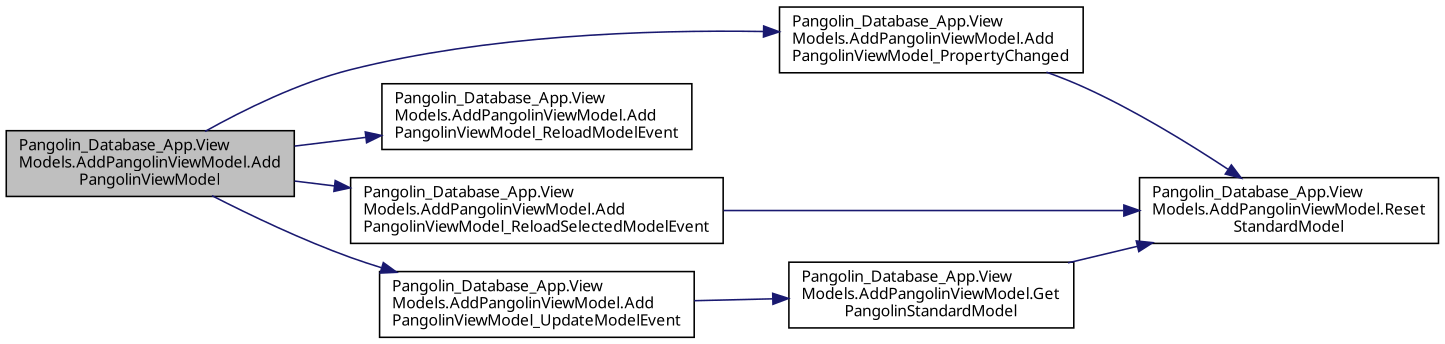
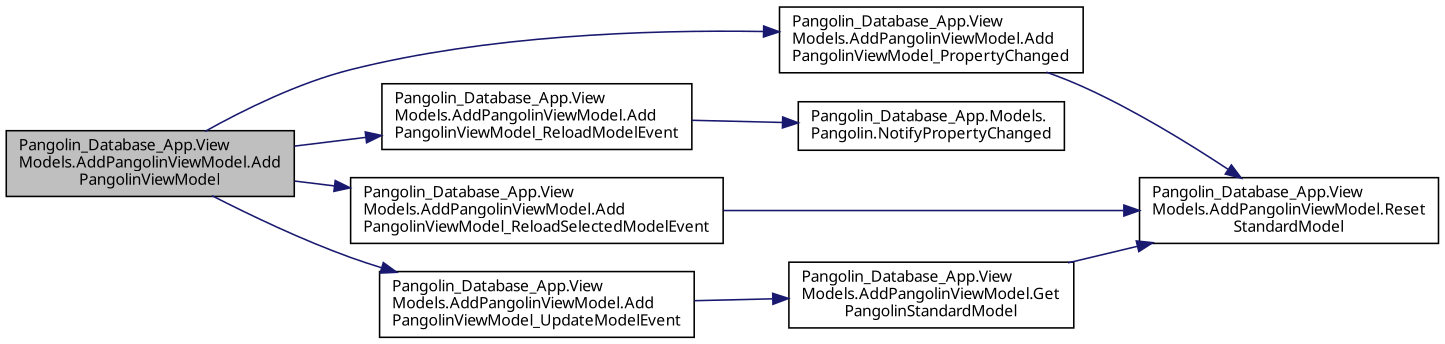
node "Pangolin_Database_App.Models. Pangolin.NotifyPropertyChanged": added
